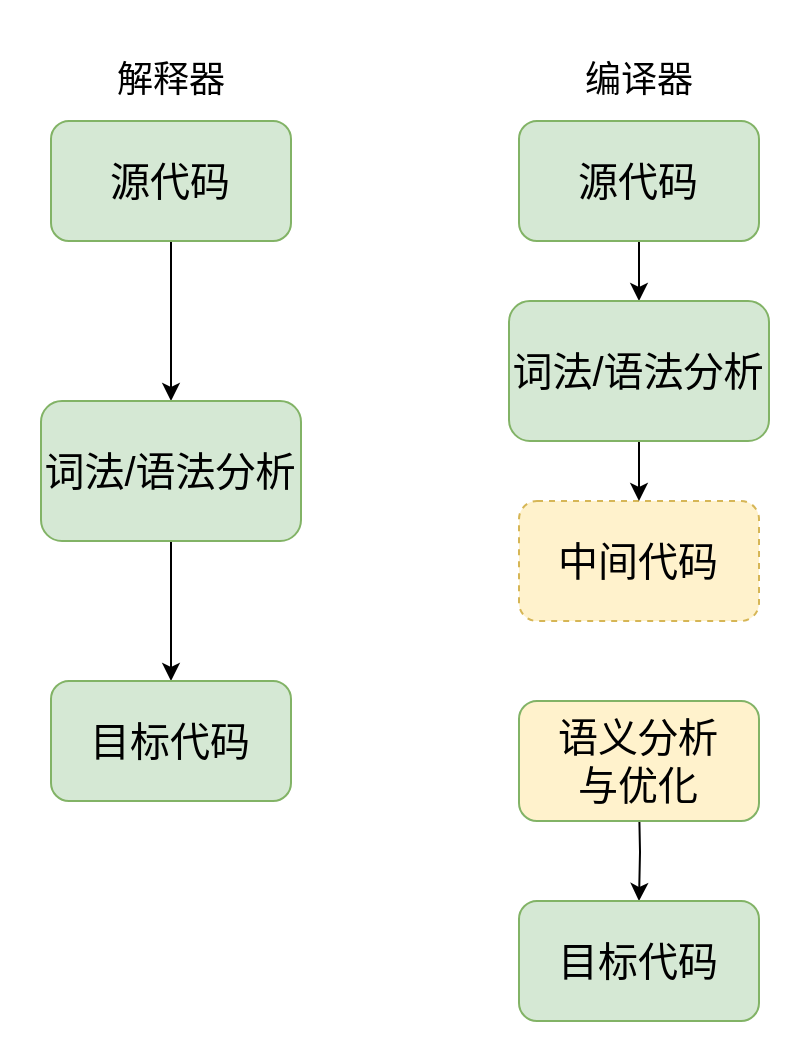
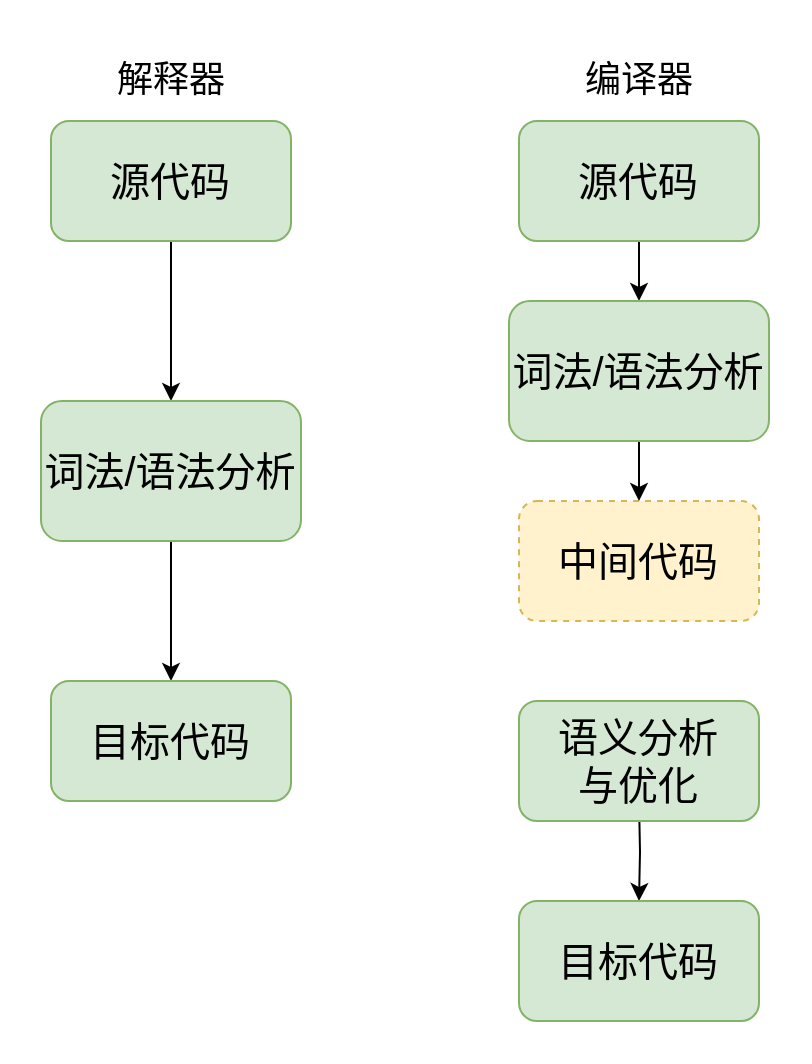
node "语义分析 与优化": fillcolor #fff2cc -> #d5e8d4
